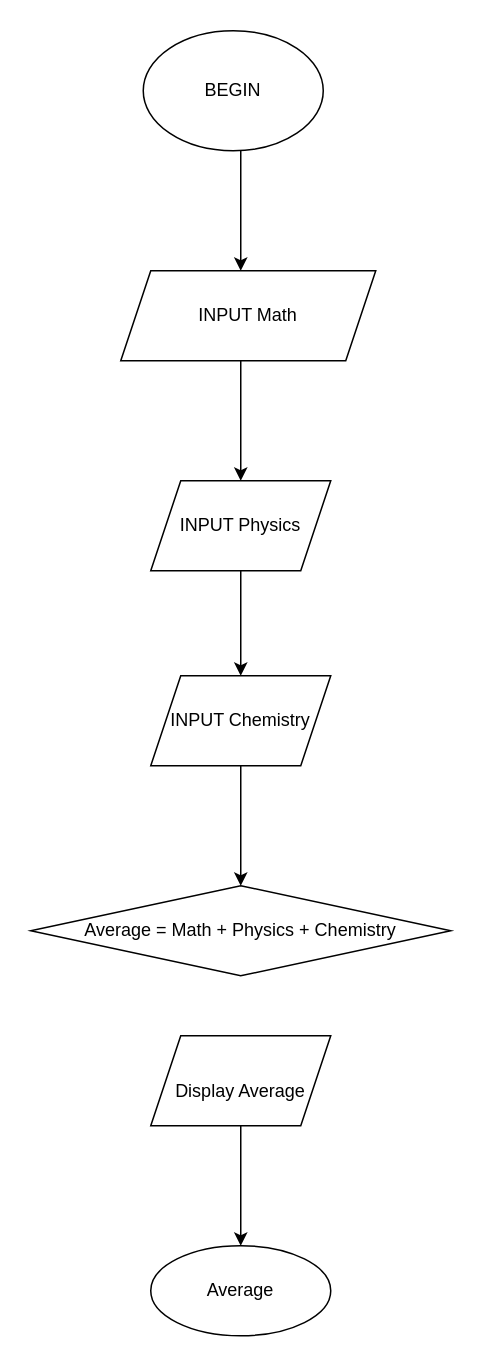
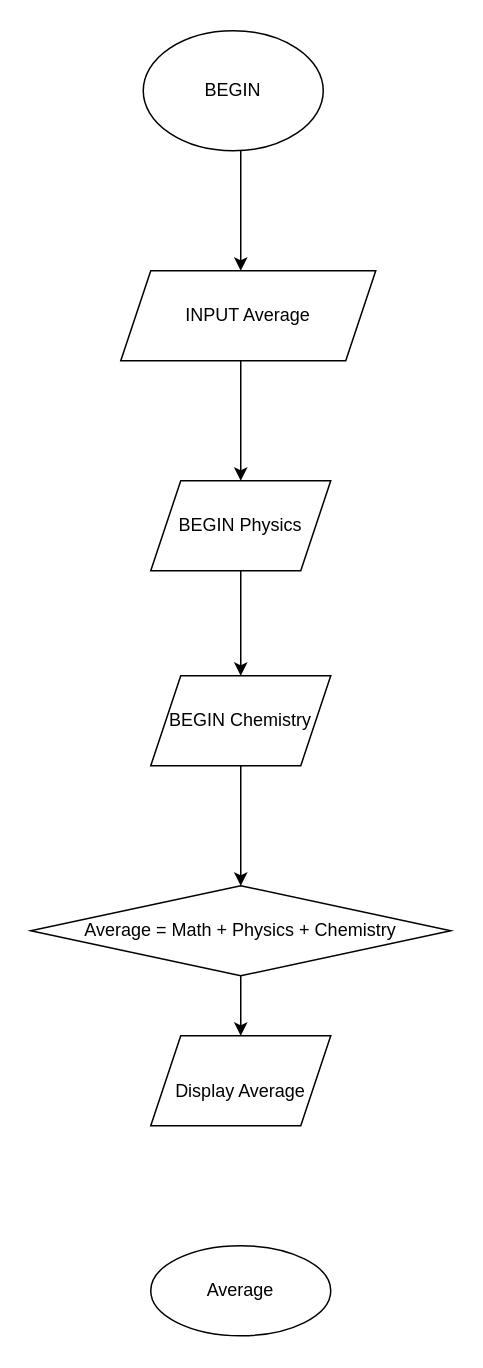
node "INPUT Math": label "INPUT Math" -> "INPUT Average"
node "INPUT Physics": label "INPUT Physics" -> "BEGIN Physics"
node "INPUT Chemistry": label "INPUT Chemistry" -> "BEGIN Chemistry"
edge "Average = Math + Physics + Chemistry" -> "Display Average": added
edge "Display Average" -> "Average": removed
